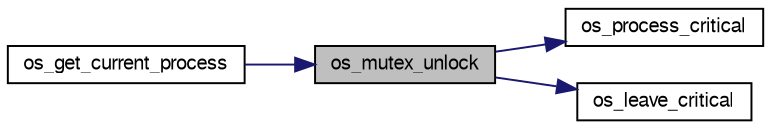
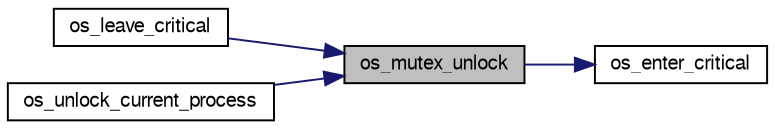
node "os_process_critical": label "os_process_critical" -> "os_enter_critical"
node "os_get_current_process": label "os_get_current_process" -> "os_unlock_current_process"
edge "os_mutex_unlock" -> "os_leave_critical": reversed
